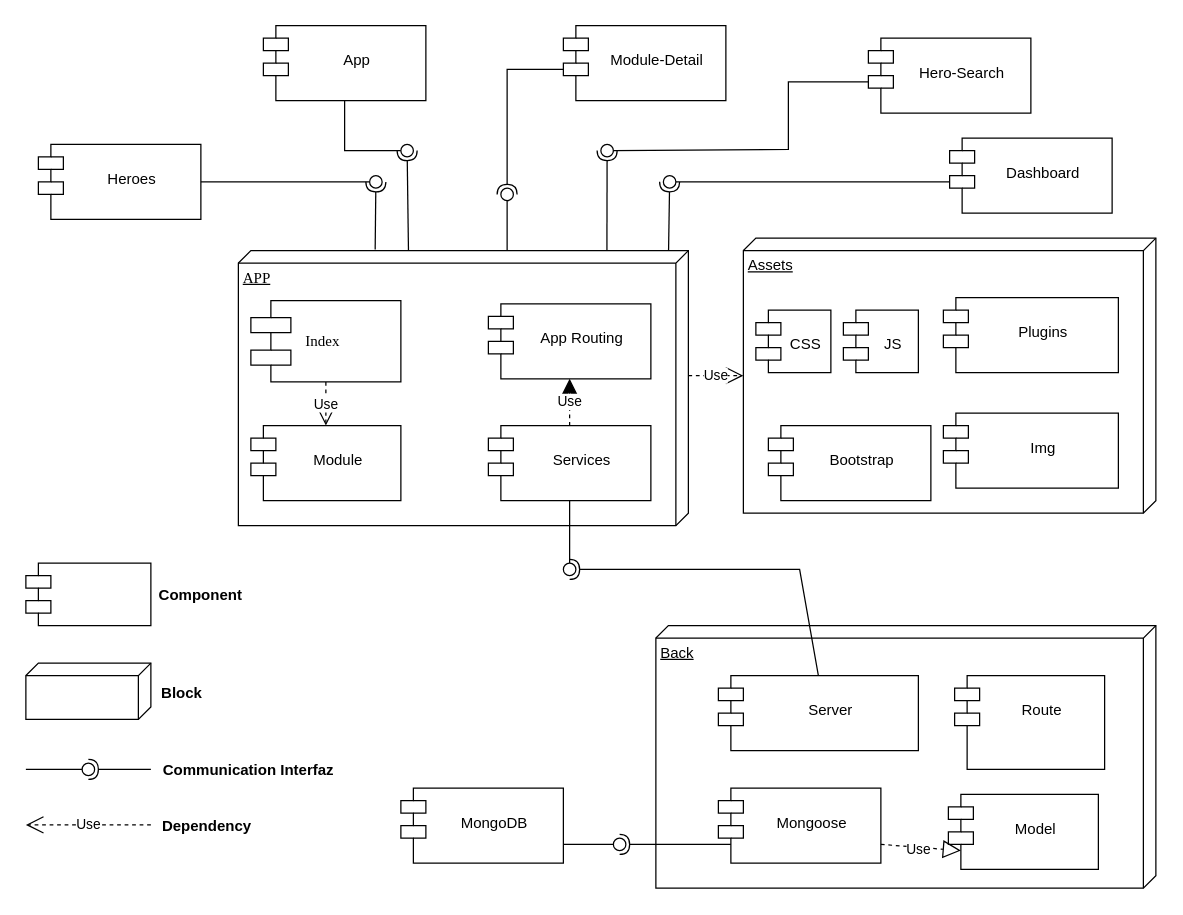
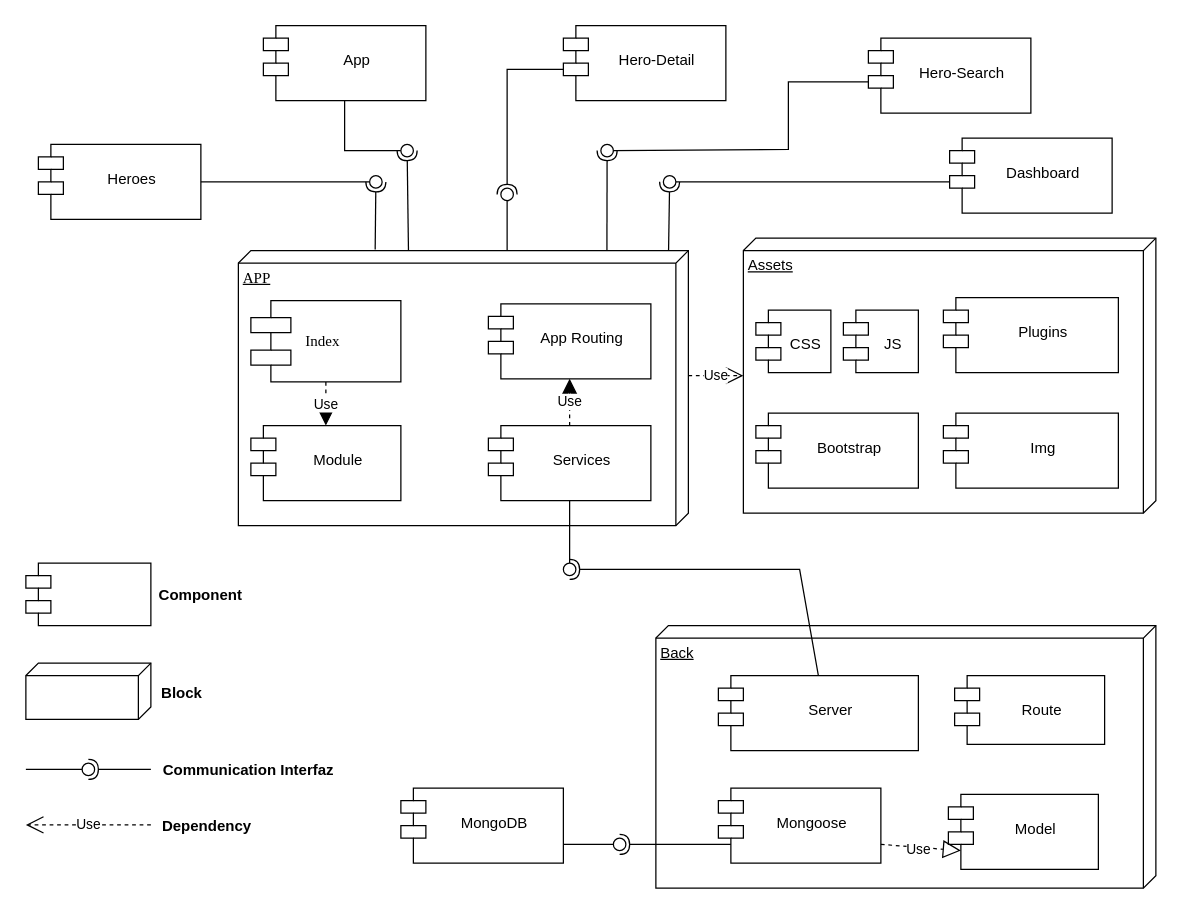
node "Module-Detail": label "Module-Detail" -> "Hero-Detail"
edge "Index" -> "Module": arrowhead open -> classic
node "Bootstrap": moved (849, 463) -> (837, 451)
node "Route": size 150x94 -> 150x69
